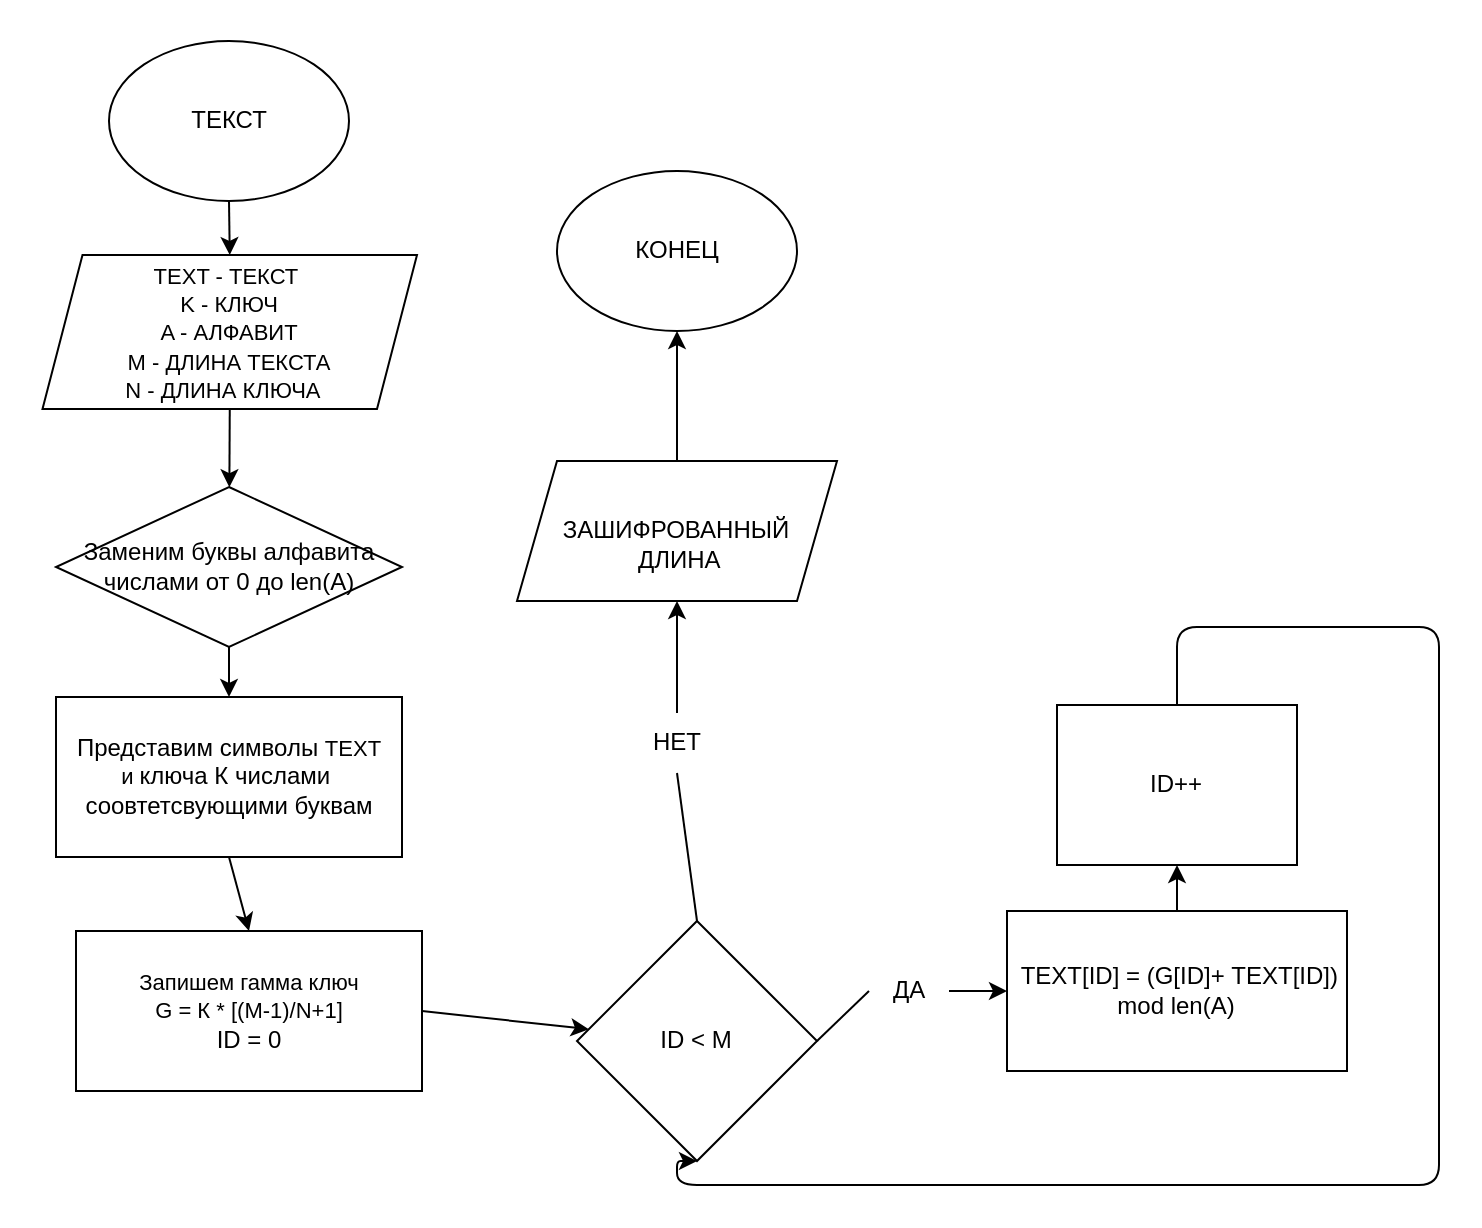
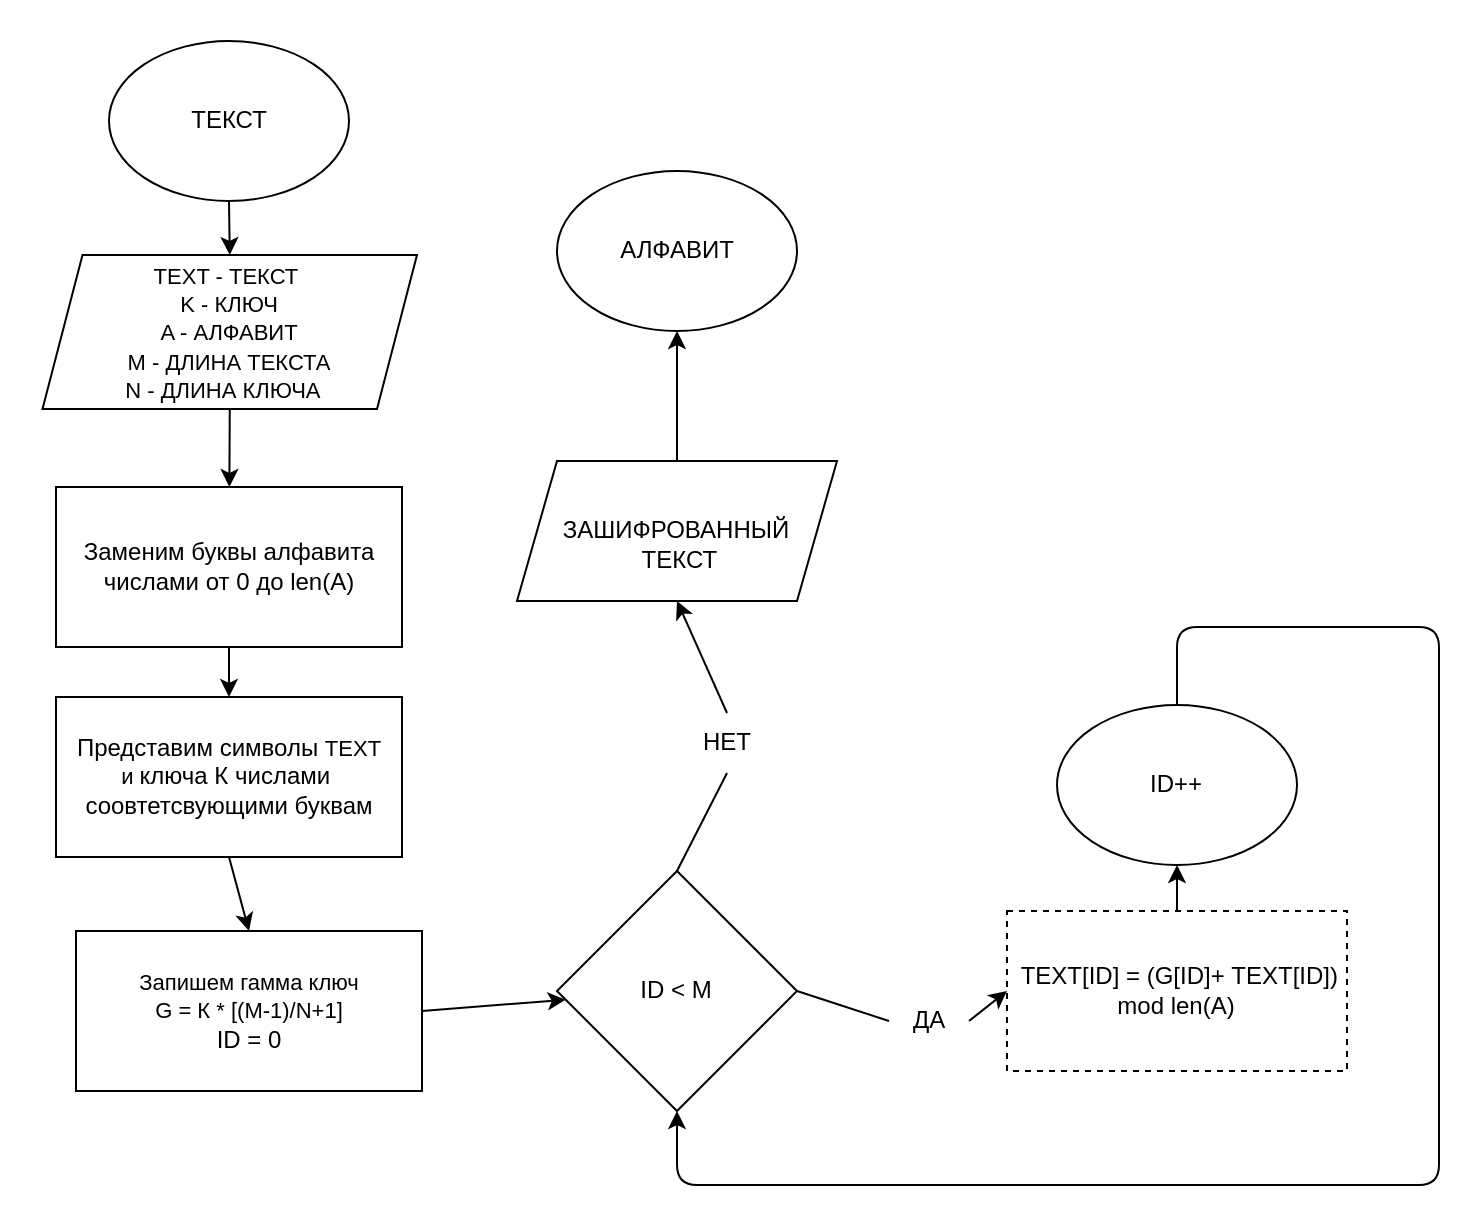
node "КОНЕЦ": label "КОНЕЦ" -> "АЛФАВИТ"
node "ЗАШИФРОВАННЫЙ ДЛИНА": label "ЗАШИФРОВАННЫЙ ДЛИНА" -> "ЗАШИФРОВАННЫЙ ТЕКСТ"
node "Заменим буквы алфавита числами от 0 до len(A)": shape diamond -> rectangle
node "НЕТ": moved (677, 743) -> (727, 743)
node "ID++": shape rectangle -> ellipse
node "ДА": moved (909, 991) -> (929, 1021)
node "TEXT[ID] = (G[ID]+ TEXT[ID]) mod len(A)": style solid -> dashed
node "ID < M": moved (697, 1041) -> (677, 991)
